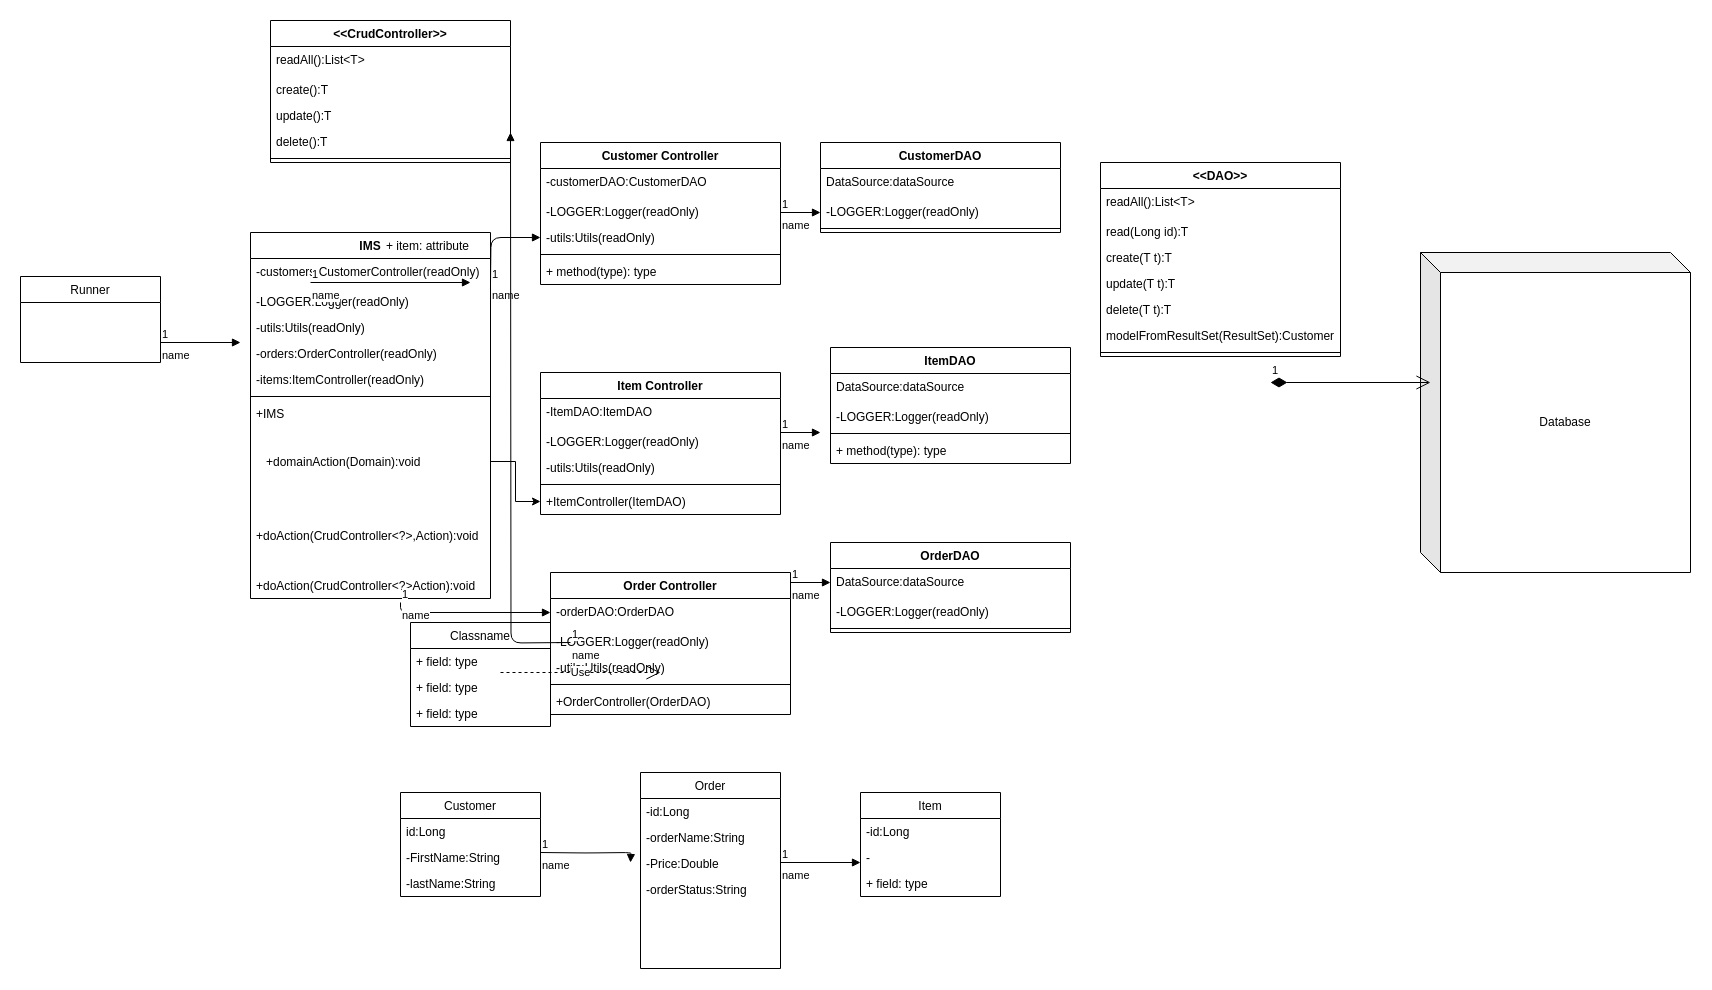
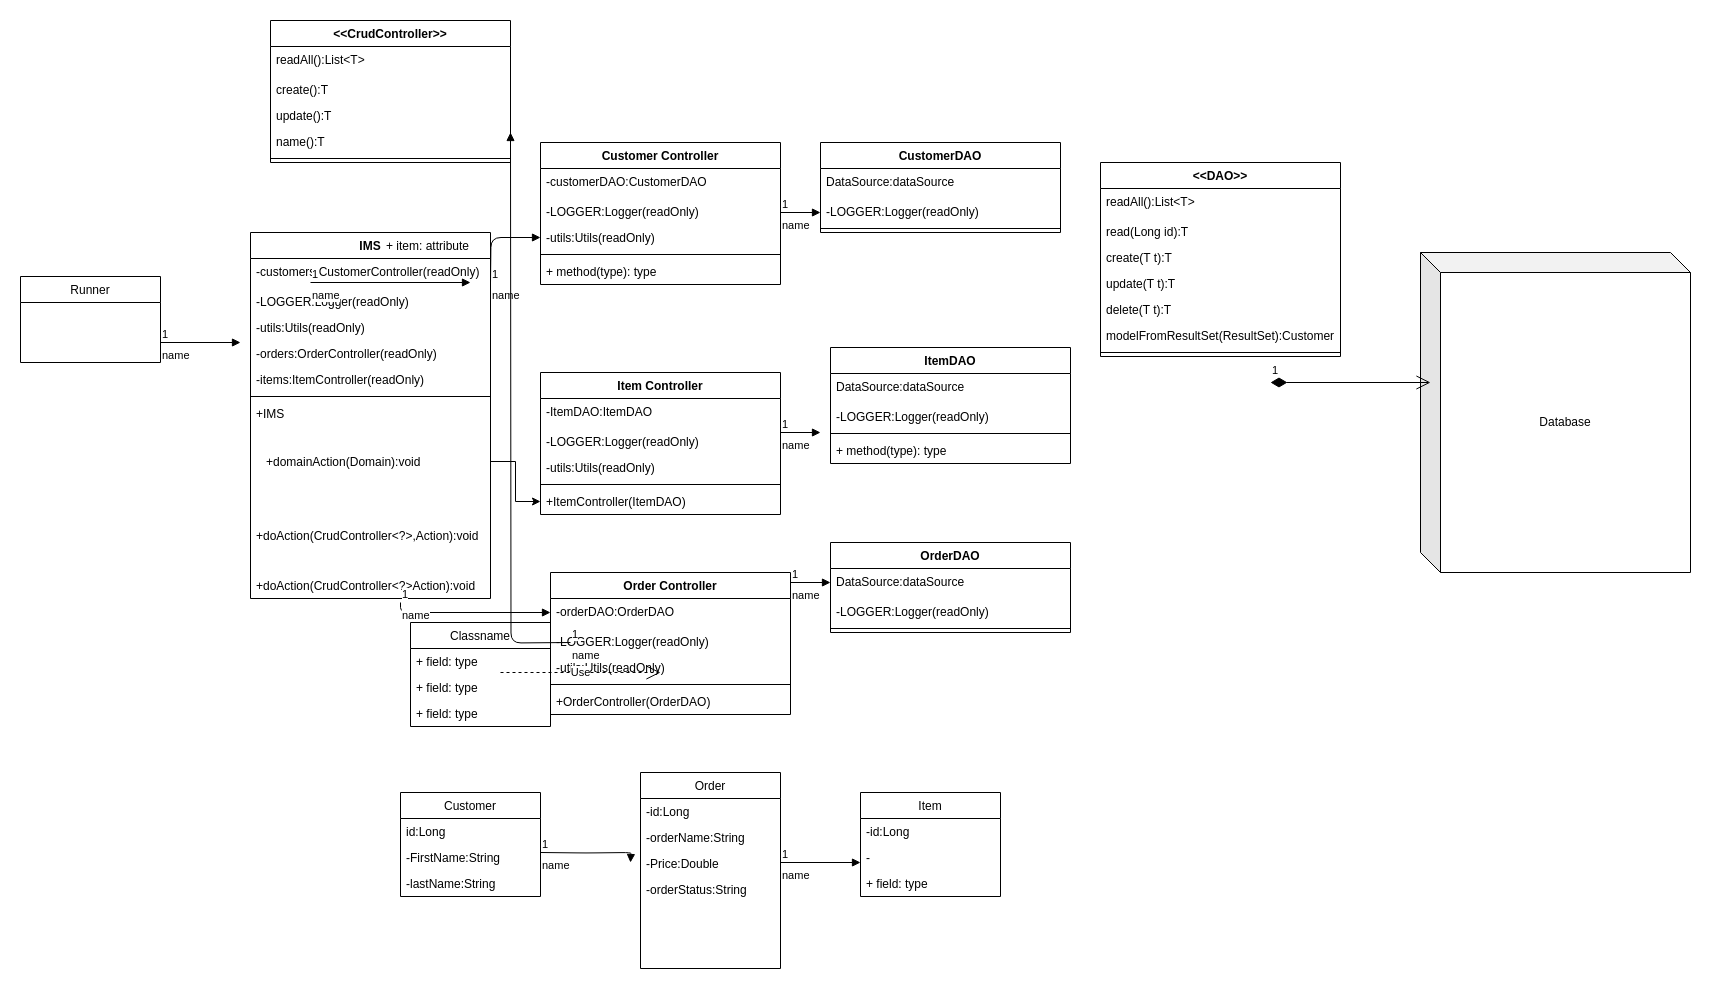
node "delete():T": label "delete():T" -> "name():T"
